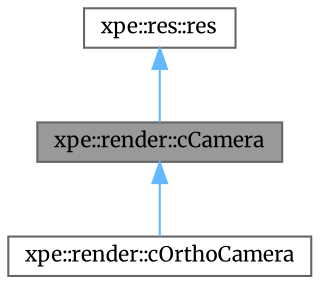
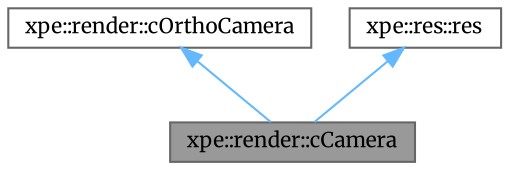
edge "xpe::render::cOrthoCamera" -> "xpe::render::cCamera": reversed
